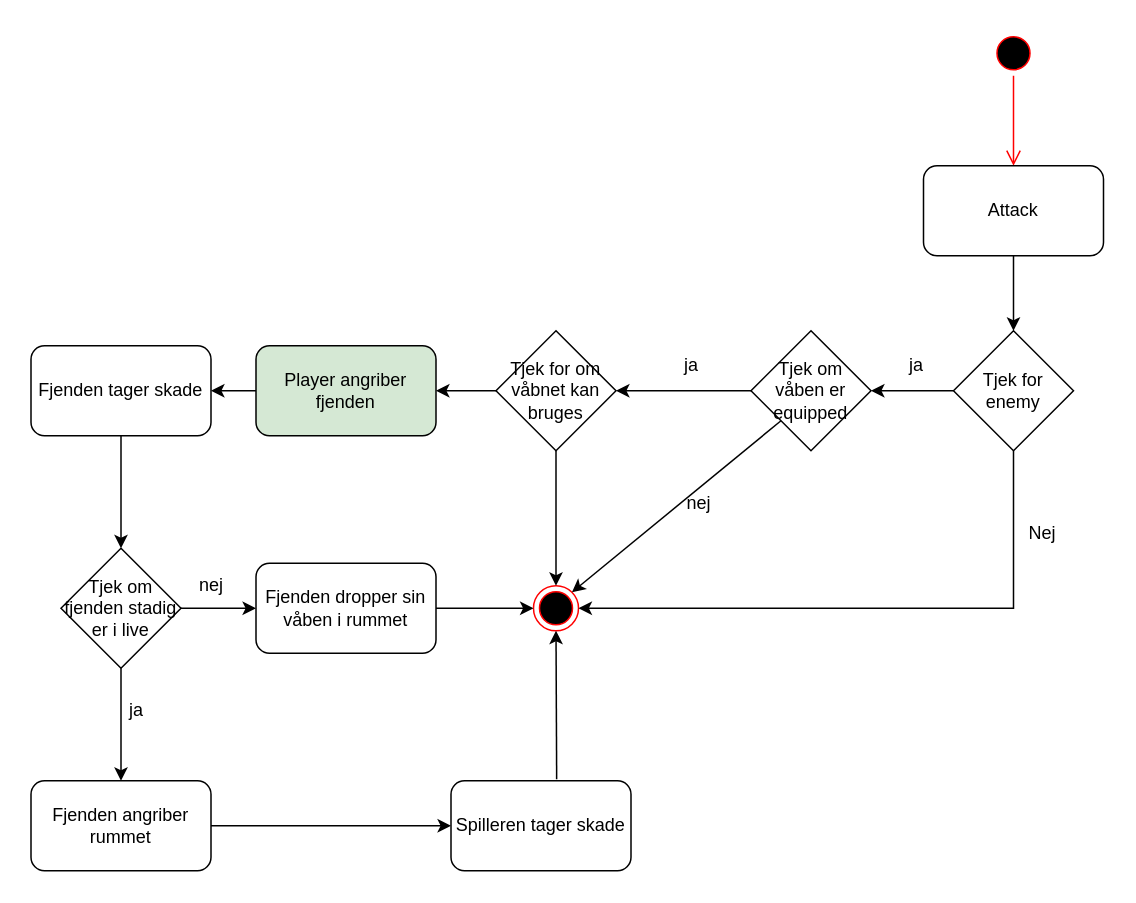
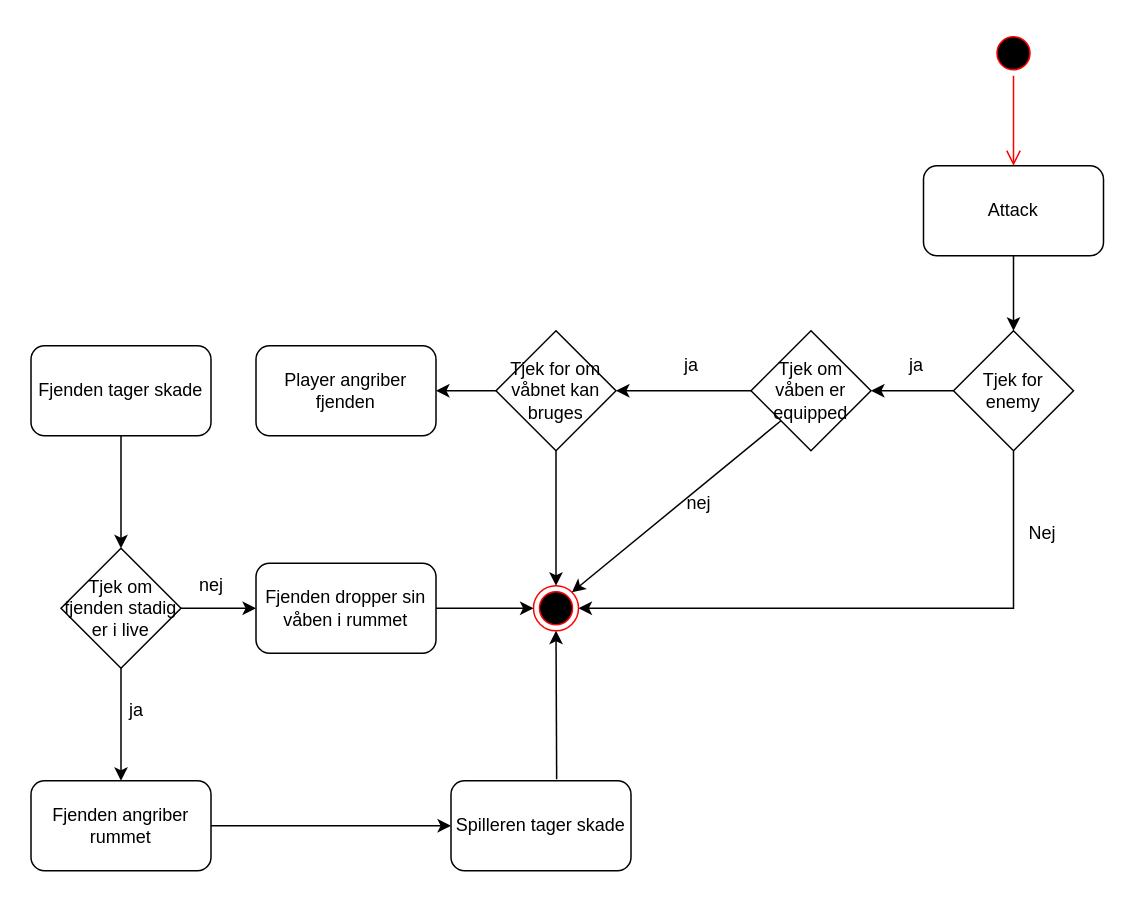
edge "Player angriber fjenden" -> "Fjenden tager skade": removed
node "Player angriber fjenden": fillcolor #d5e8d4 -> #ffffff
